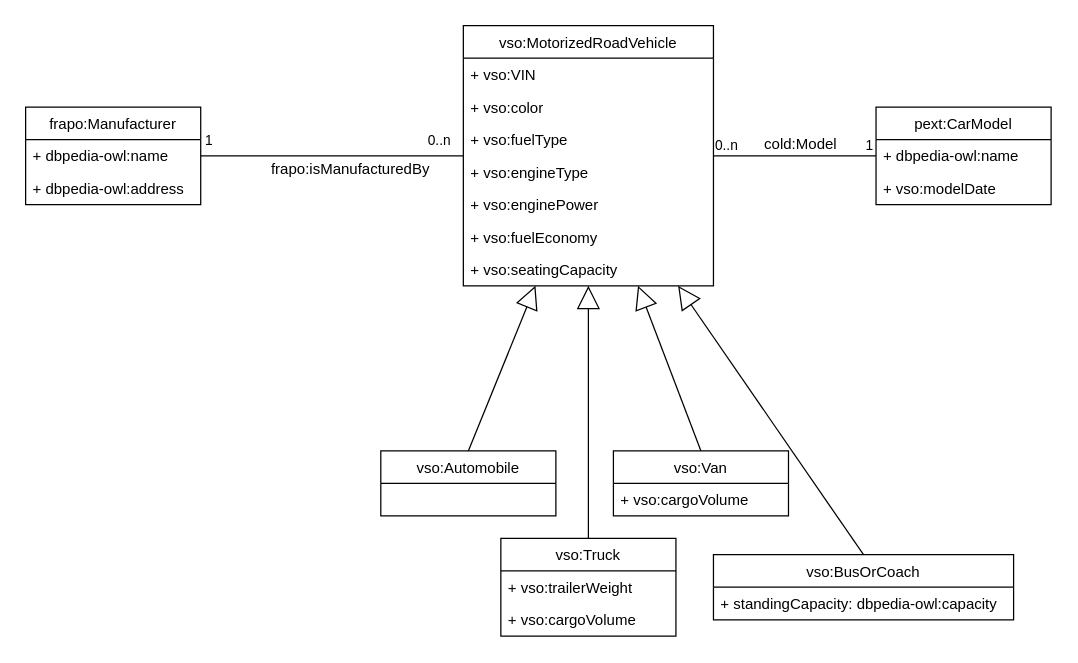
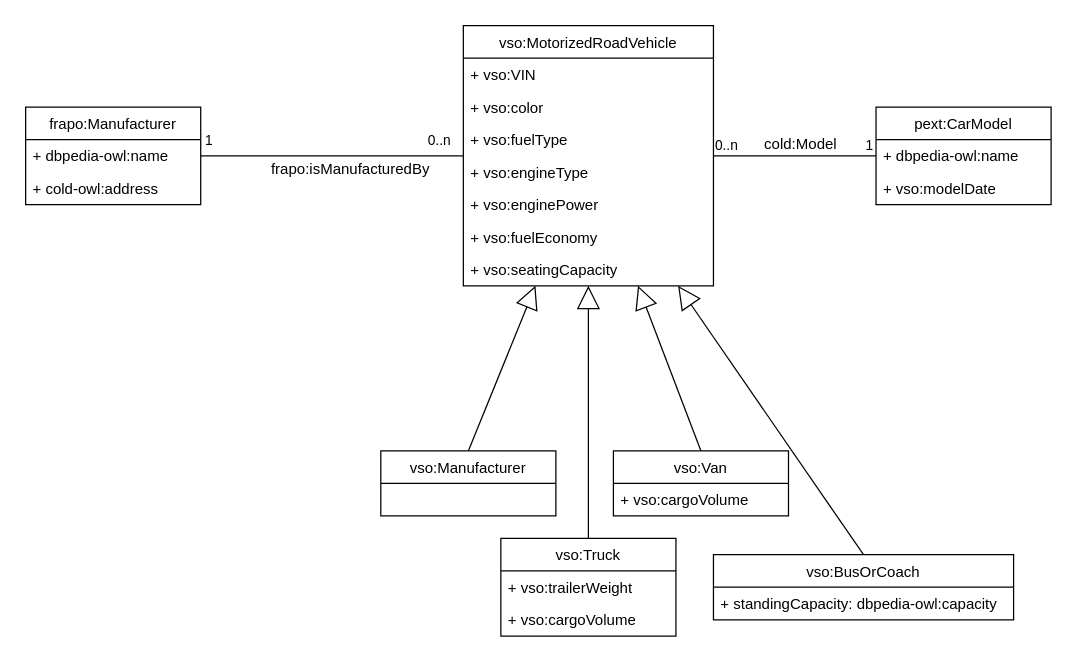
node "+ dbpedia-owl:address": label "+ dbpedia-owl:address" -> "+ cold-owl:address"
node "vso:Automobile": label "vso:Automobile" -> "vso:Manufacturer"
